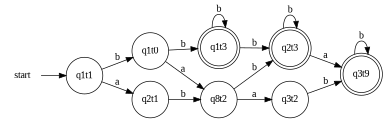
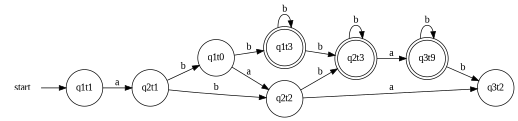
edge "q1t1" -> "q1t0": now "q2t1" -> "q1t0"
edge "q3t2" -> "q3t9": reversed
node "q8t2": label "q8t2" -> "q2t2"
